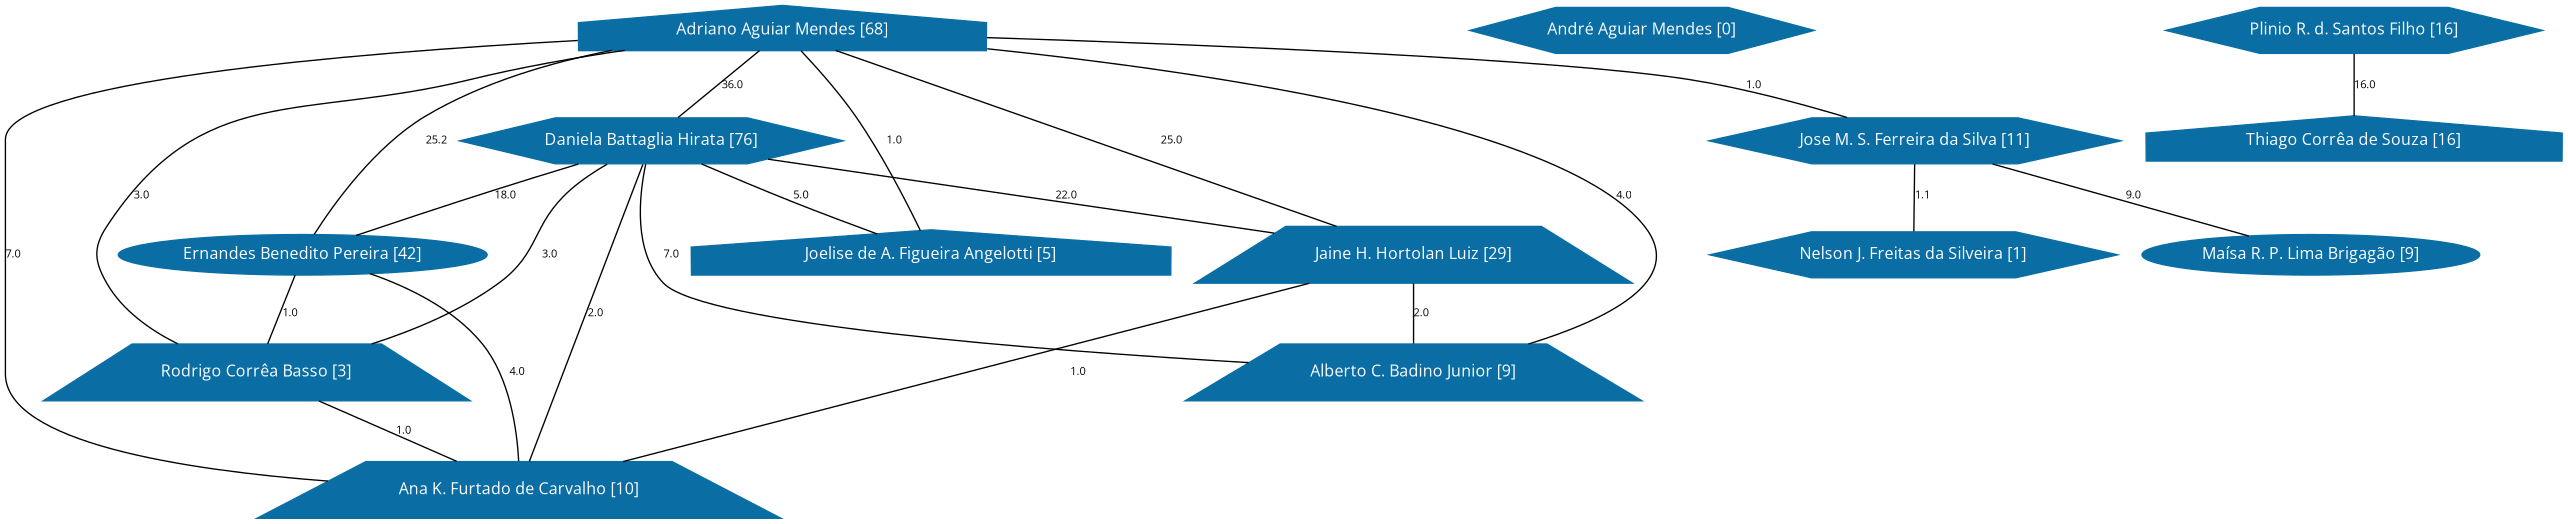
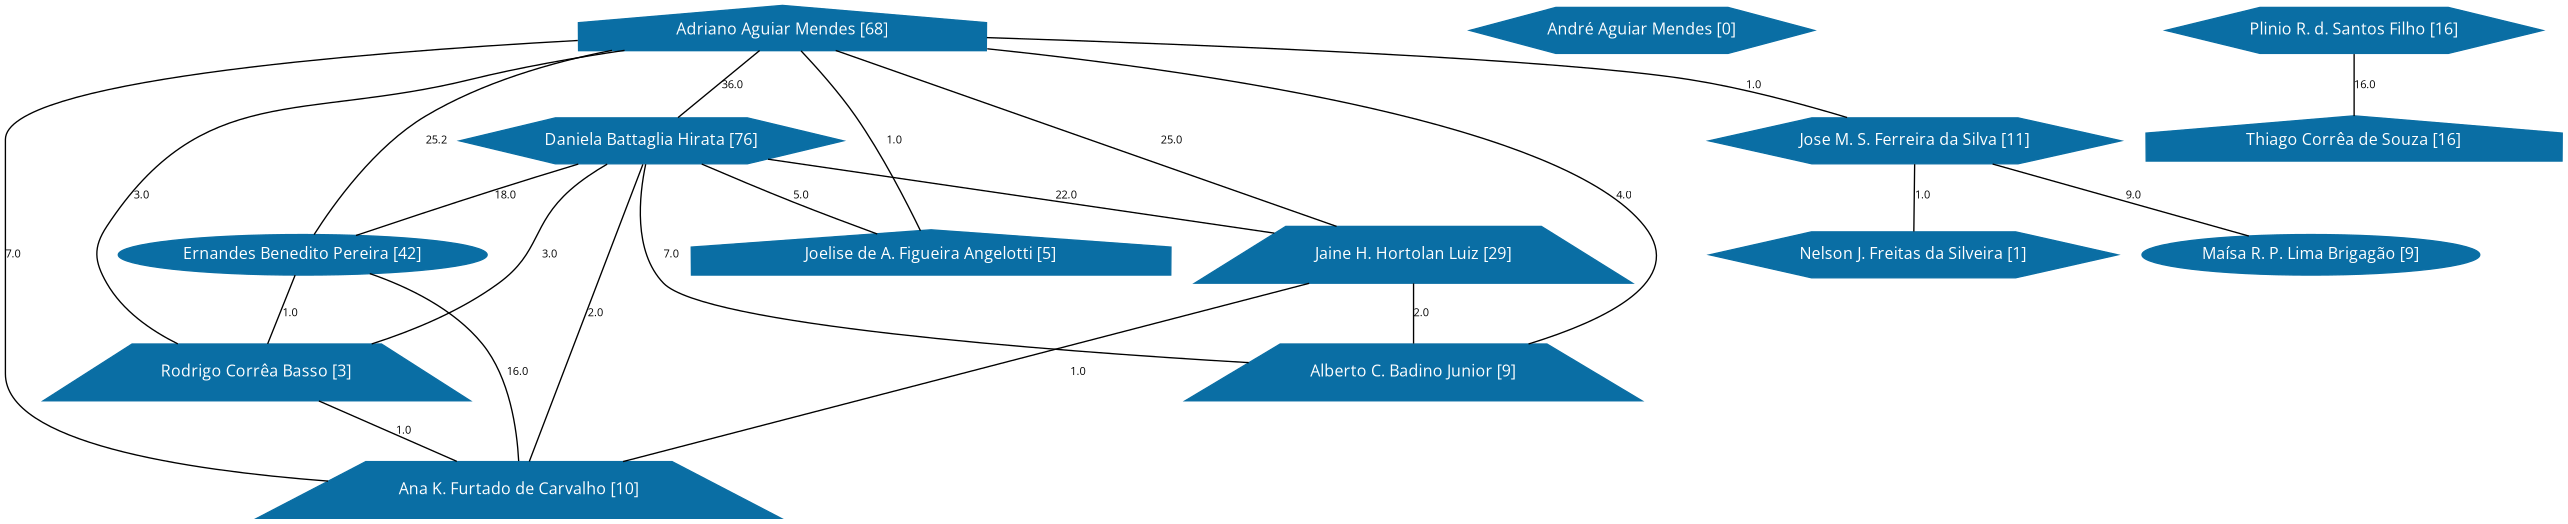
edge "Jose M. S. Ferreira da Silva [11]" -- "Nelson J. Freitas da Silveira [1]": label "1.1" -> "1.0"
edge "Ernandes Benedito Pereira [42]" -- "Ana K. Furtado de Carvalho [10]": label "4.0" -> "16.0"
